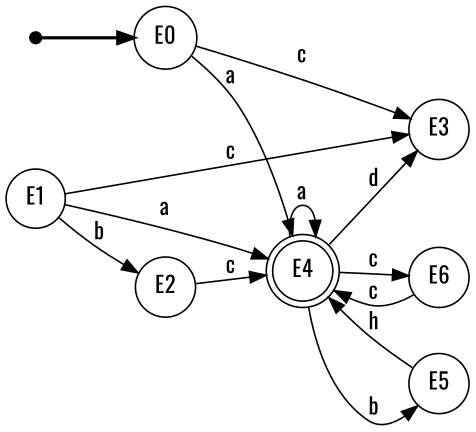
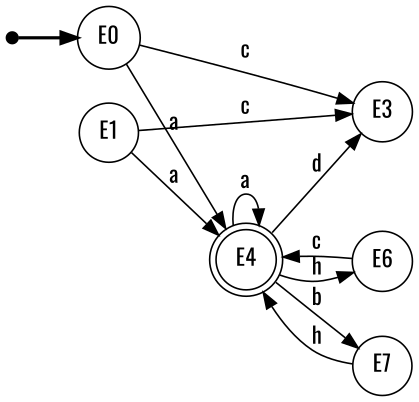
edge "E4" -> "E6": label "c" -> "h"
node "E2": removed
node "E5": label "E5" -> "E7"
